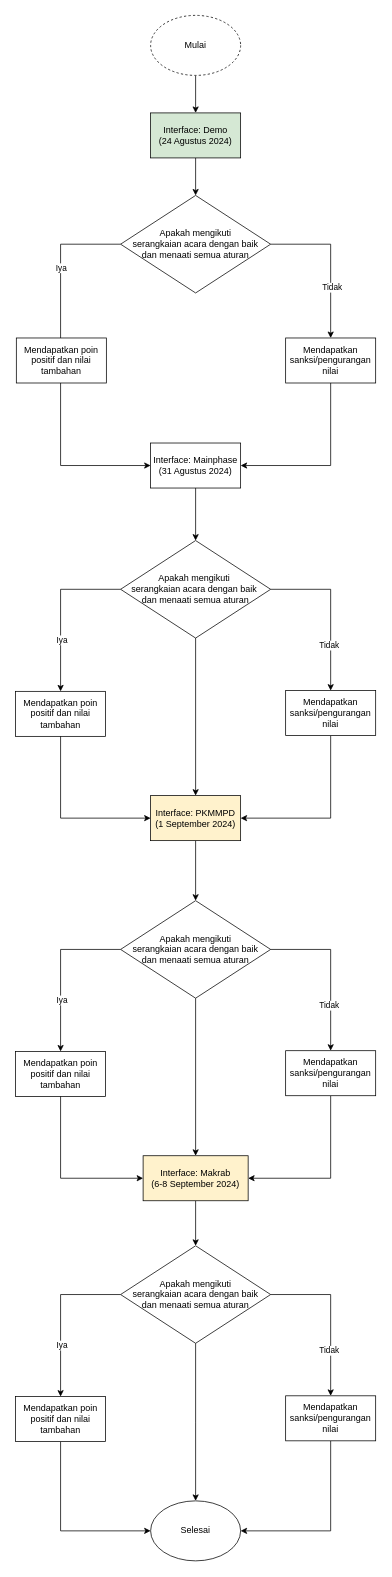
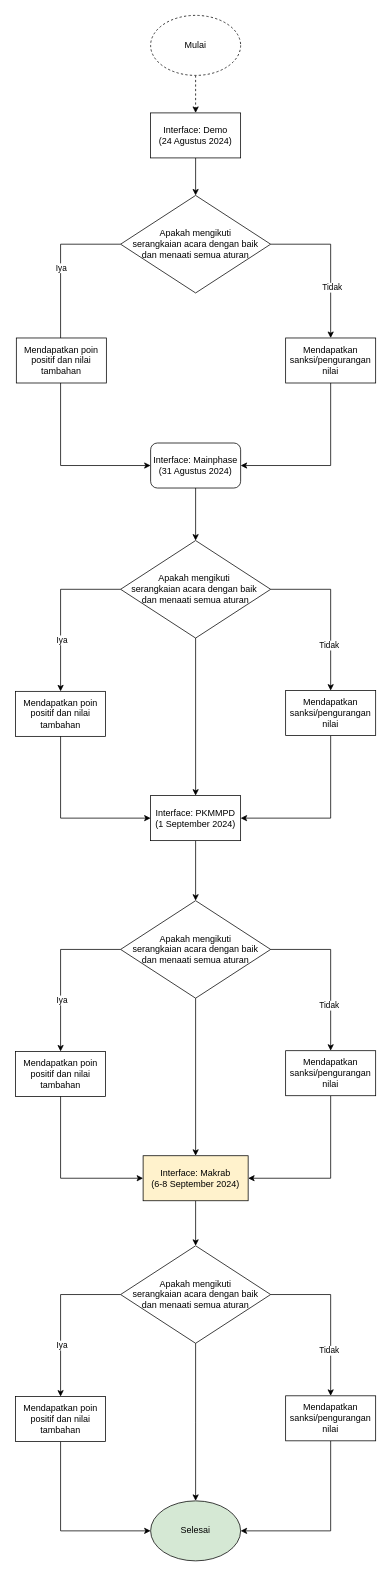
edge "Mulai" -> "Interface: Demo (24 Agustus 2024)": style solid -> dashed
node "Interface: Demo (24 Agustus 2024)": fillcolor #d5e8d4 -> #ffffff
node "Interface: Mainphase (31 Agustus 2024)": shape rectangle -> rounded rectangle
node "Interface: PKMMPD (1 September 2024)": fillcolor #fff2cc -> #ffffff
node "Selesai": fillcolor #ffffff -> #d5e8d4
